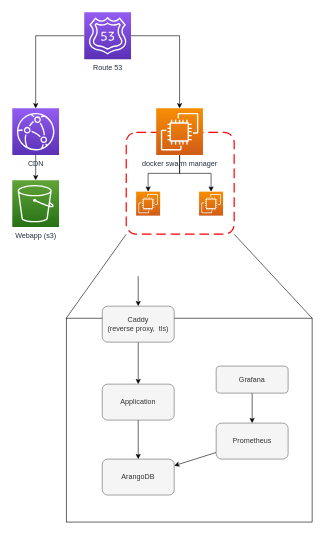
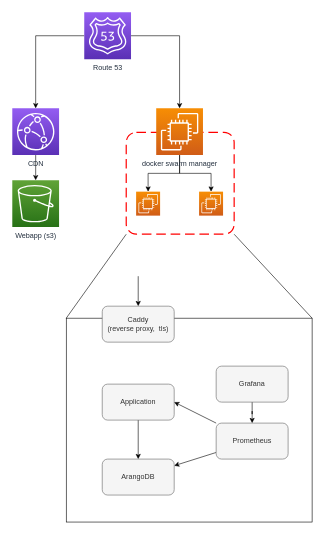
edge "Caddy (reverse proxy, tls)" -> "Application": removed
node "Grafana": size 72x27 -> 72x36
edge "Prometheus" -> "Application": added
